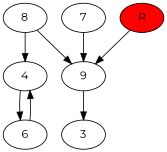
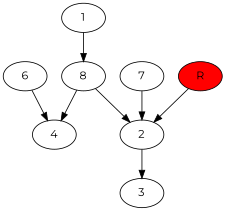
node "1": added
node "9": label "9" -> "2"
edge "4" -> "6": removed
